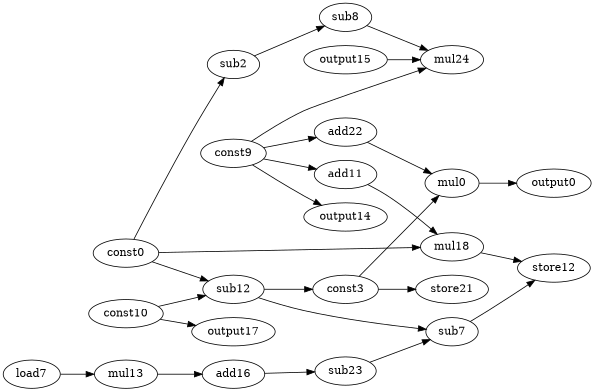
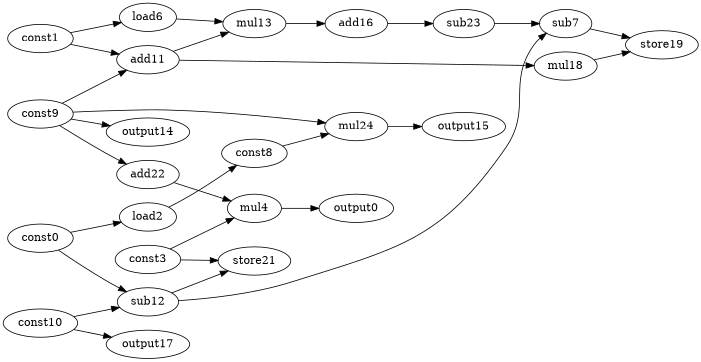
node "sub8": label "sub8" -> "const8"
node "const1": added
edge "add11" -> "mul13": added
edge "output15" -> "mul24": reversed
node "sub2": label "sub2" -> "load2"
node "mul0": label "mul0" -> "mul4"
edge "const0" -> "mul18": removed
node "store12": label "store12" -> "store19"
edge "sub12" -> "const3": now "sub12" -> "store21"
node "load7": label "load7" -> "load6"
